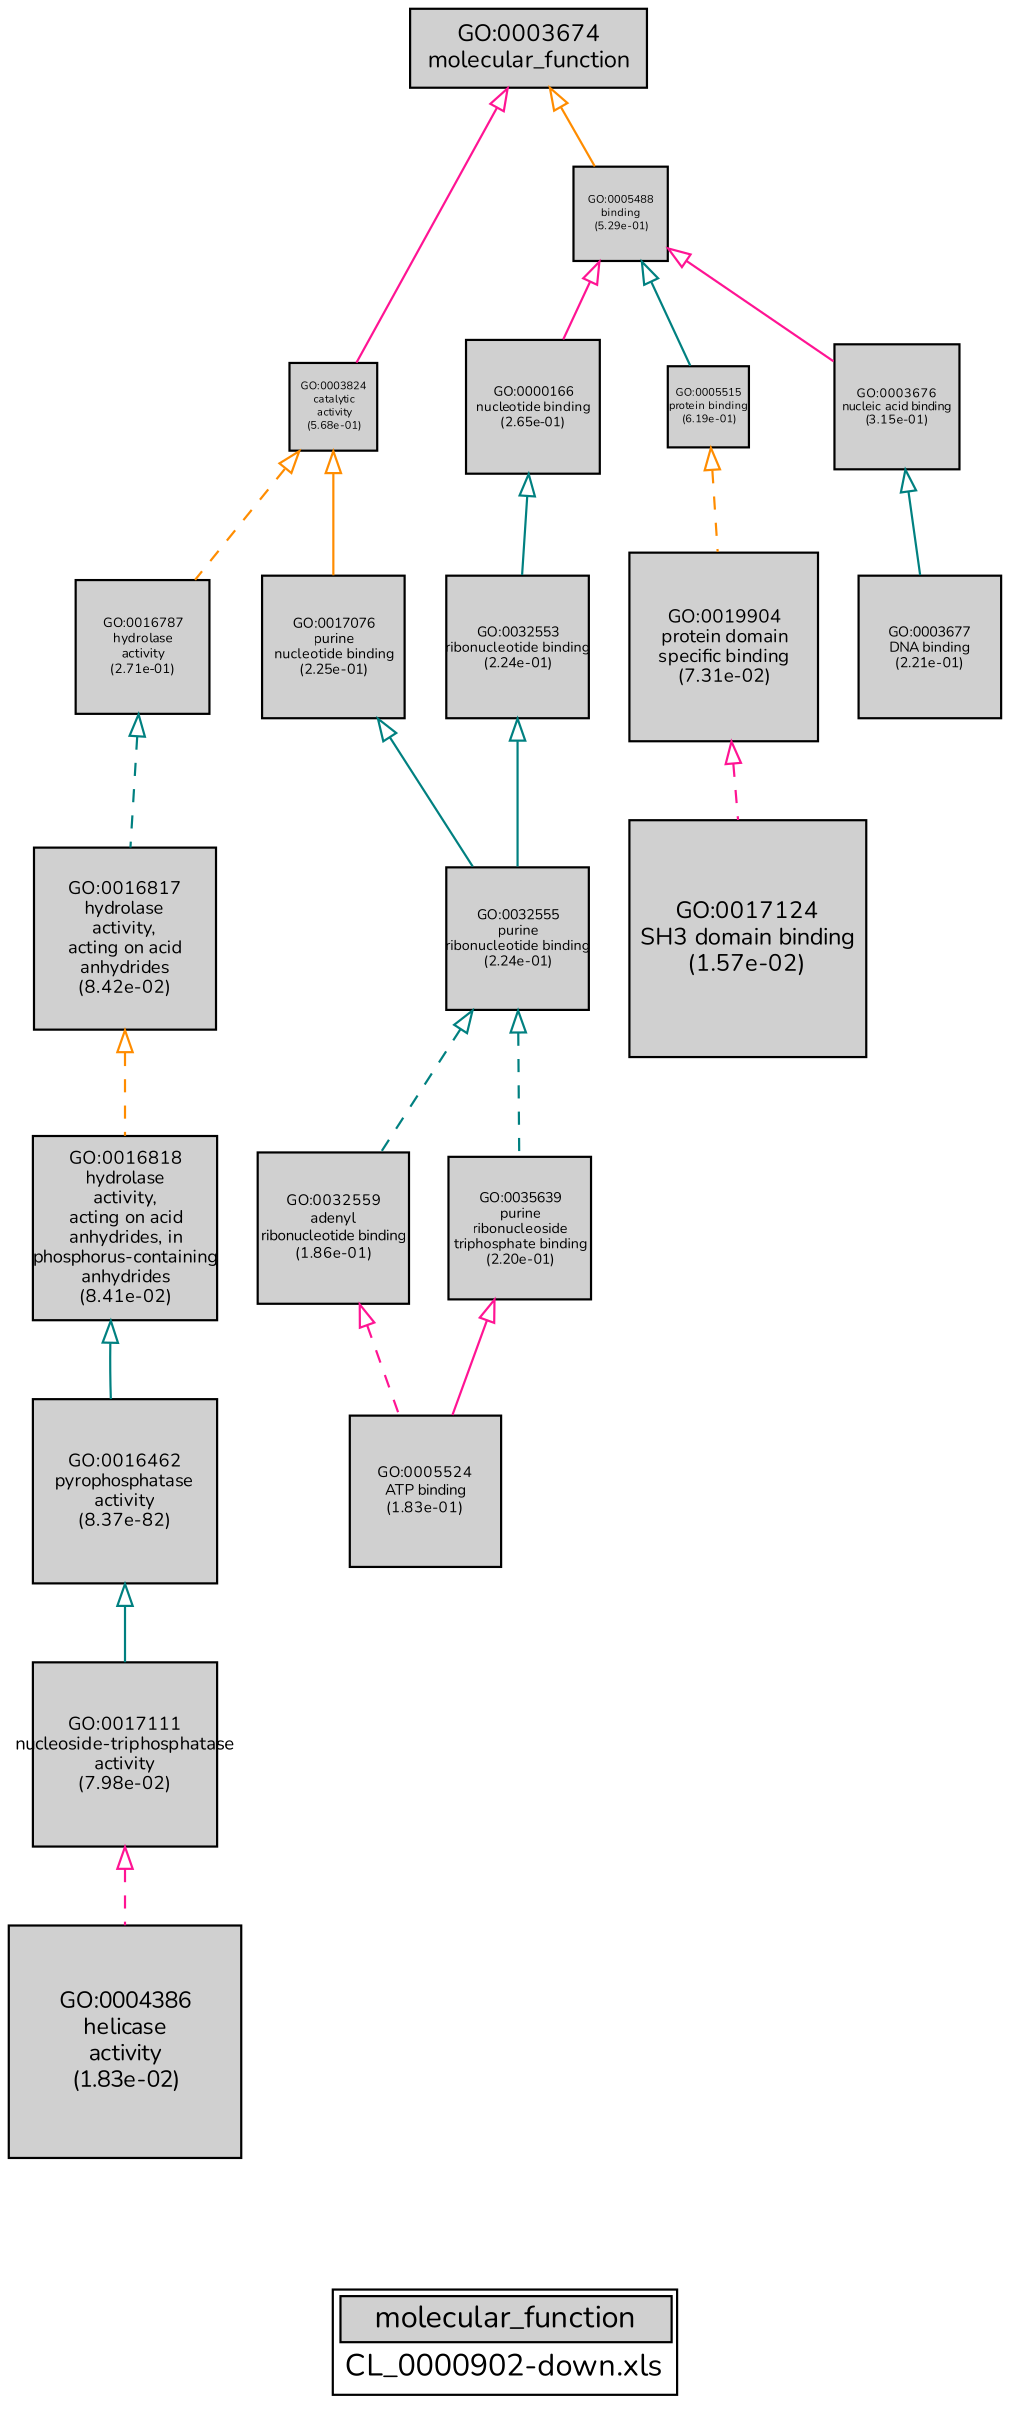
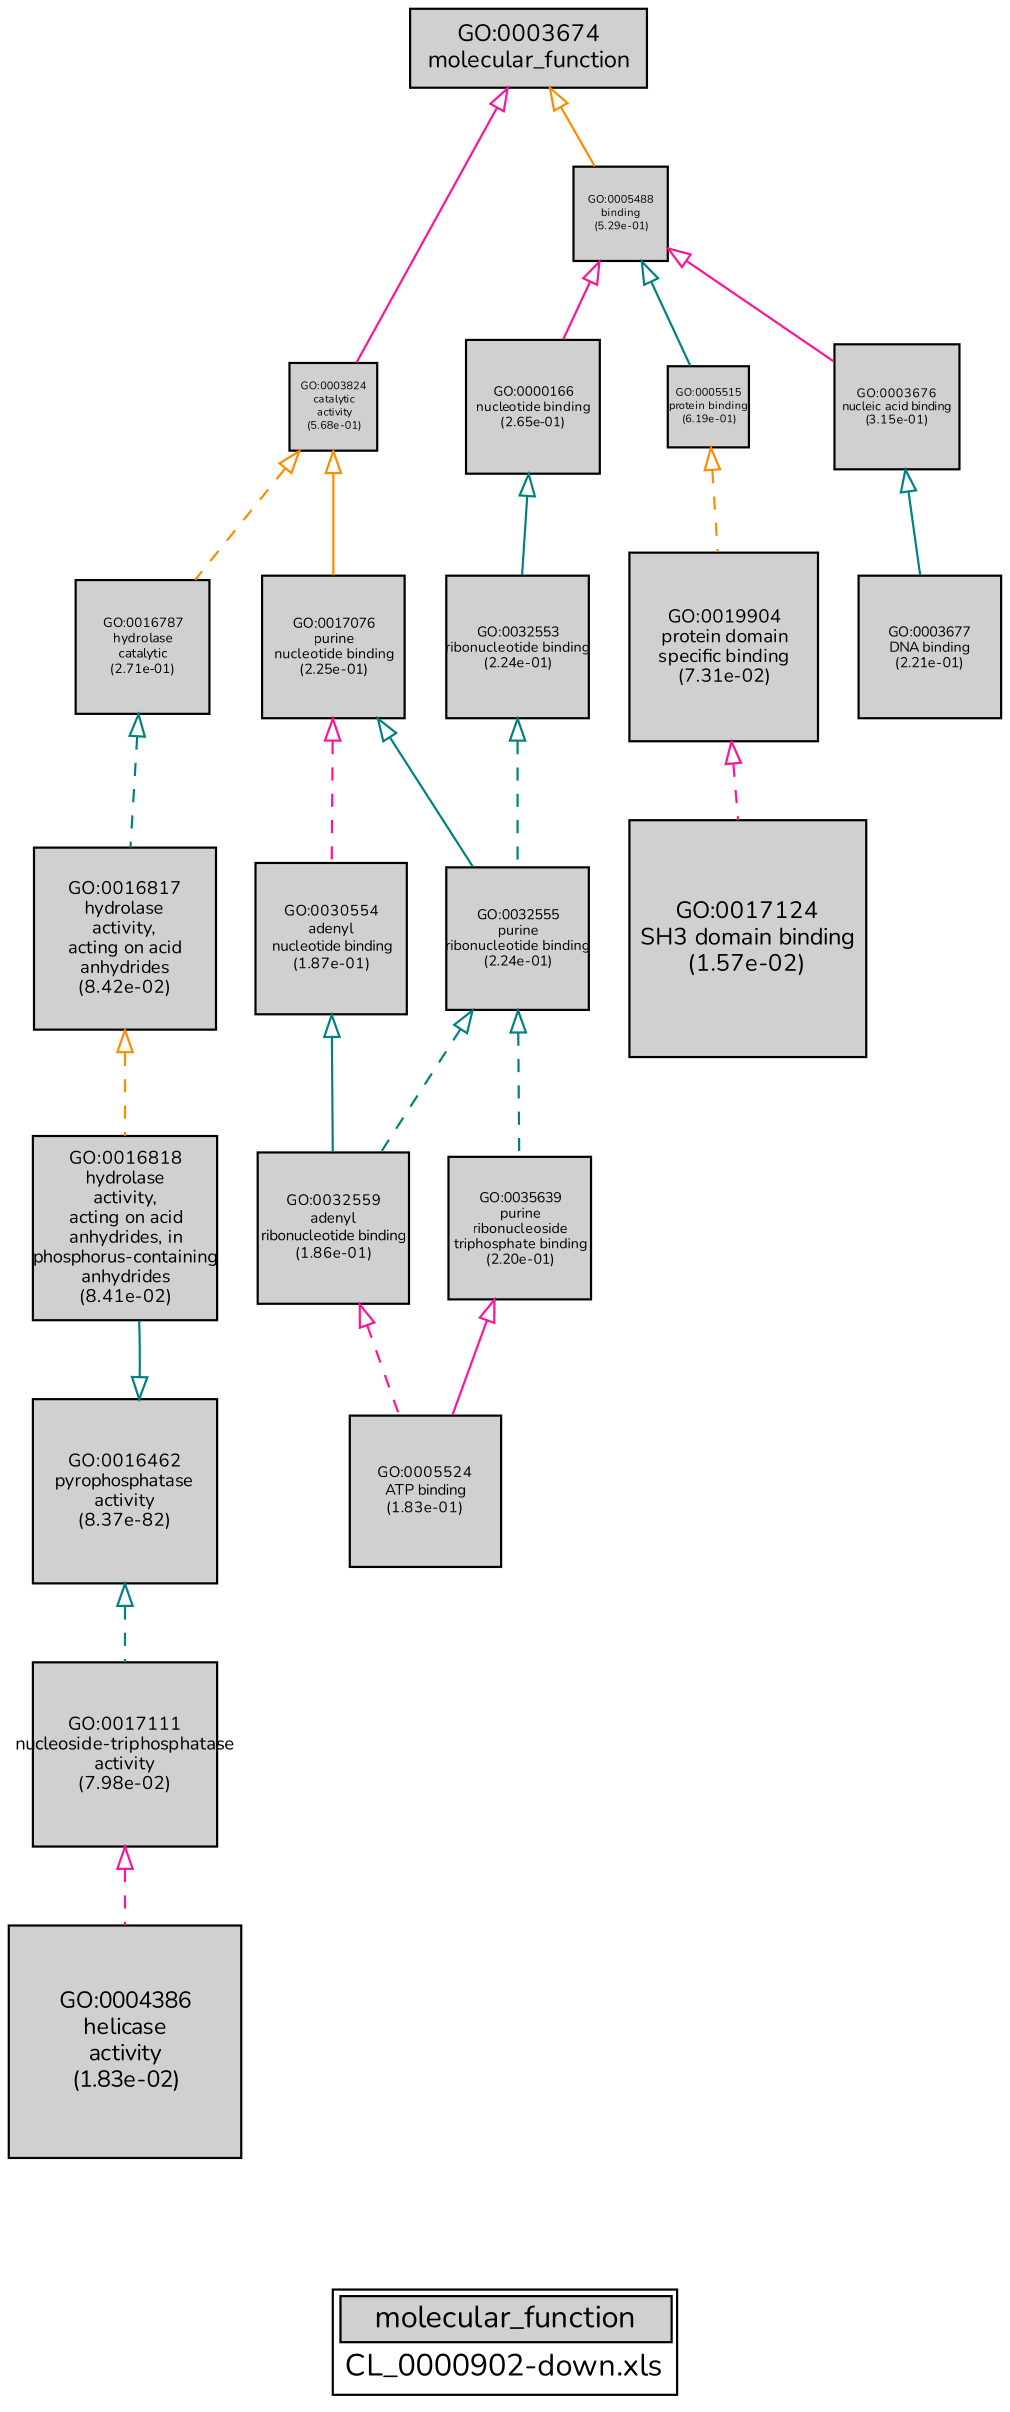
node "GO:0016787": text "activity" -> "catalytic"
edge "GO:0032555" -> "GO:0032553": style solid -> dashed
node "GO:0030554": added
edge "GO:0016462" -> "GO:0016818": reversed
edge "GO:0017111" -> "GO:0016462": style solid -> dashed
